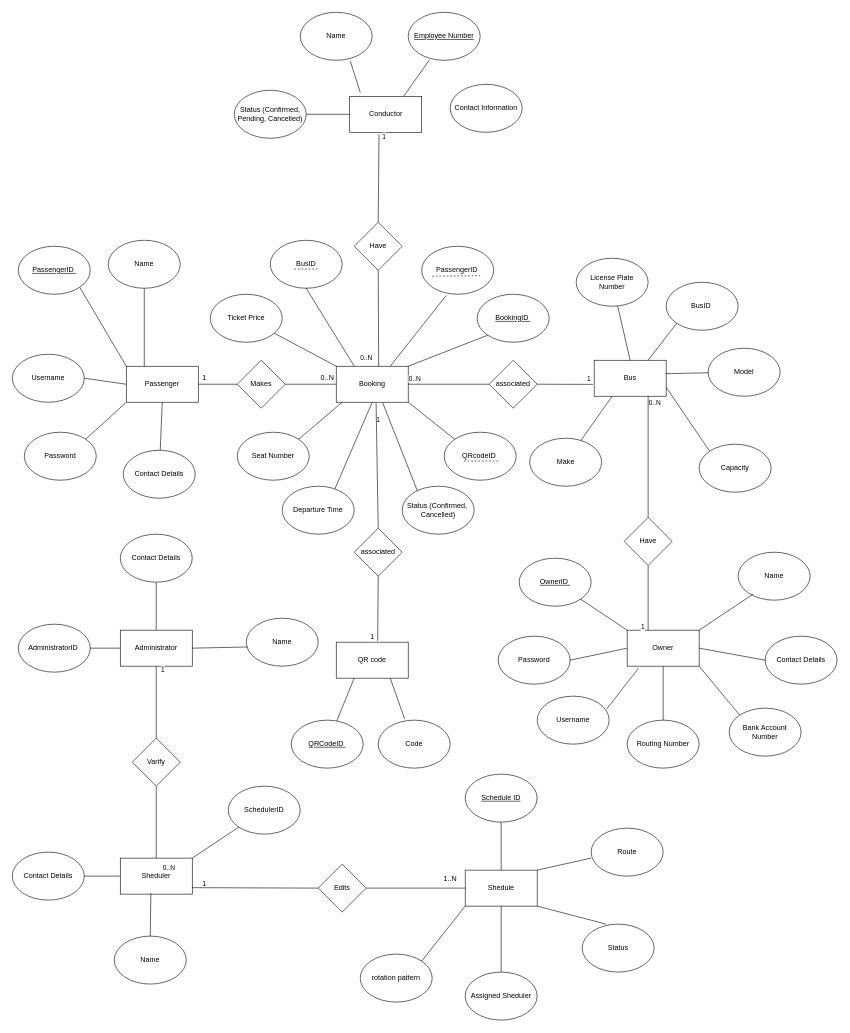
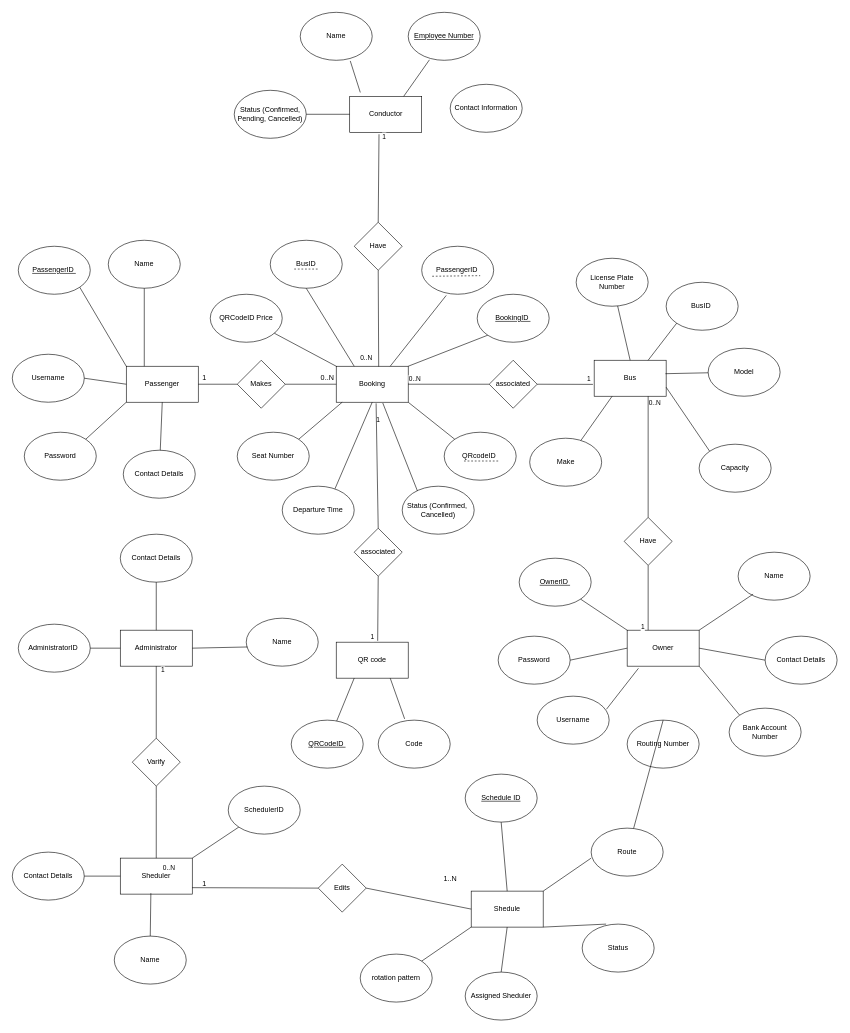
node "Ticket Price": label "Ticket Price" -> "QRCodeID Price"
edge "Owner" -- "Routing Number": now "Route" -- "Routing Number"
node "Shedule": moved (501, 888) -> (507, 909)
